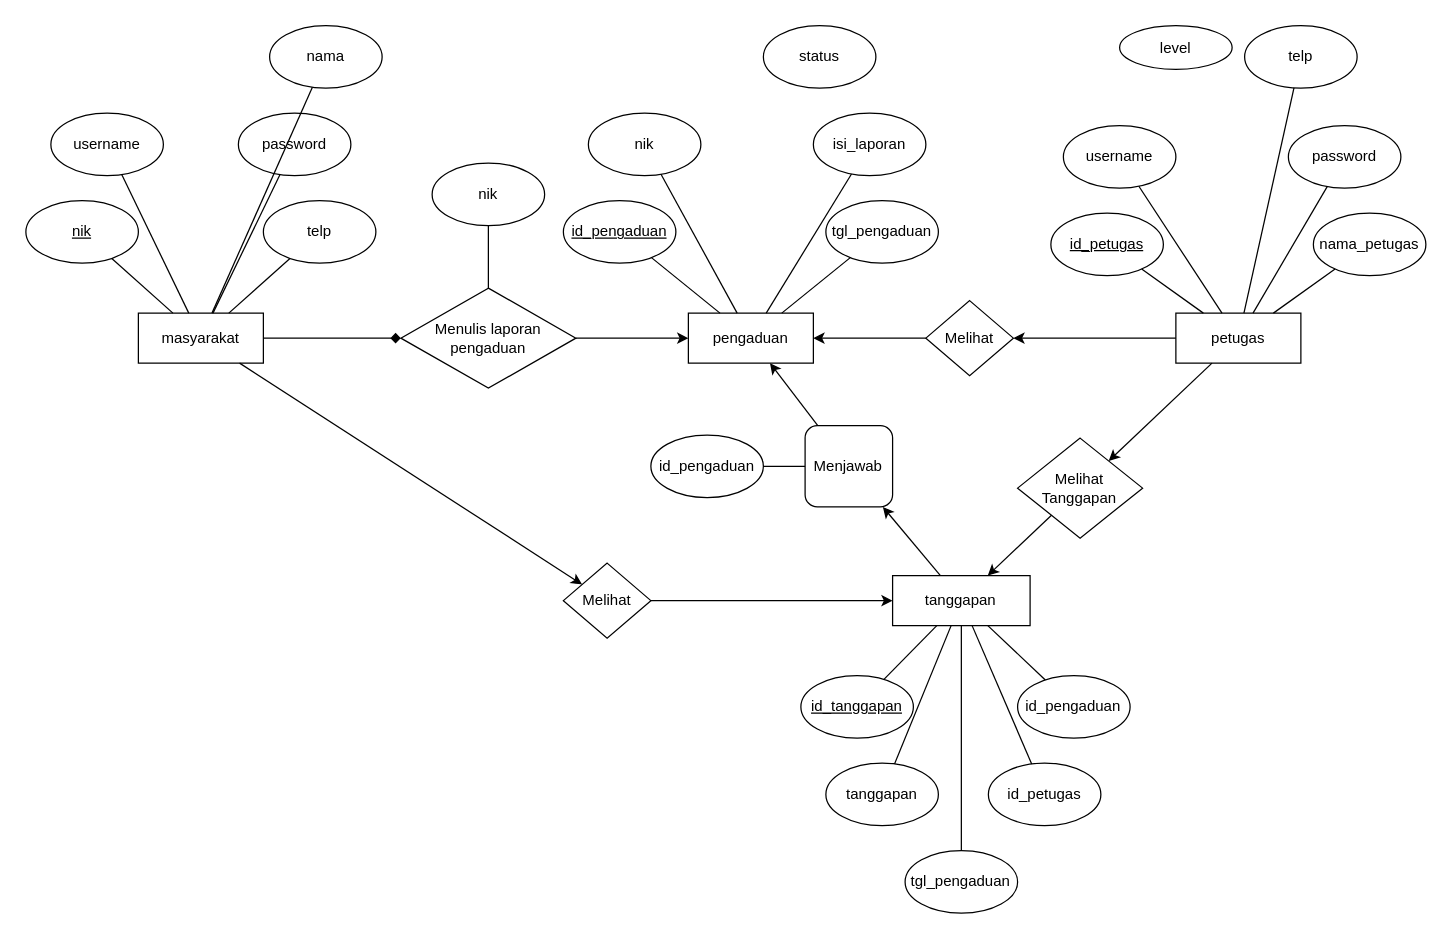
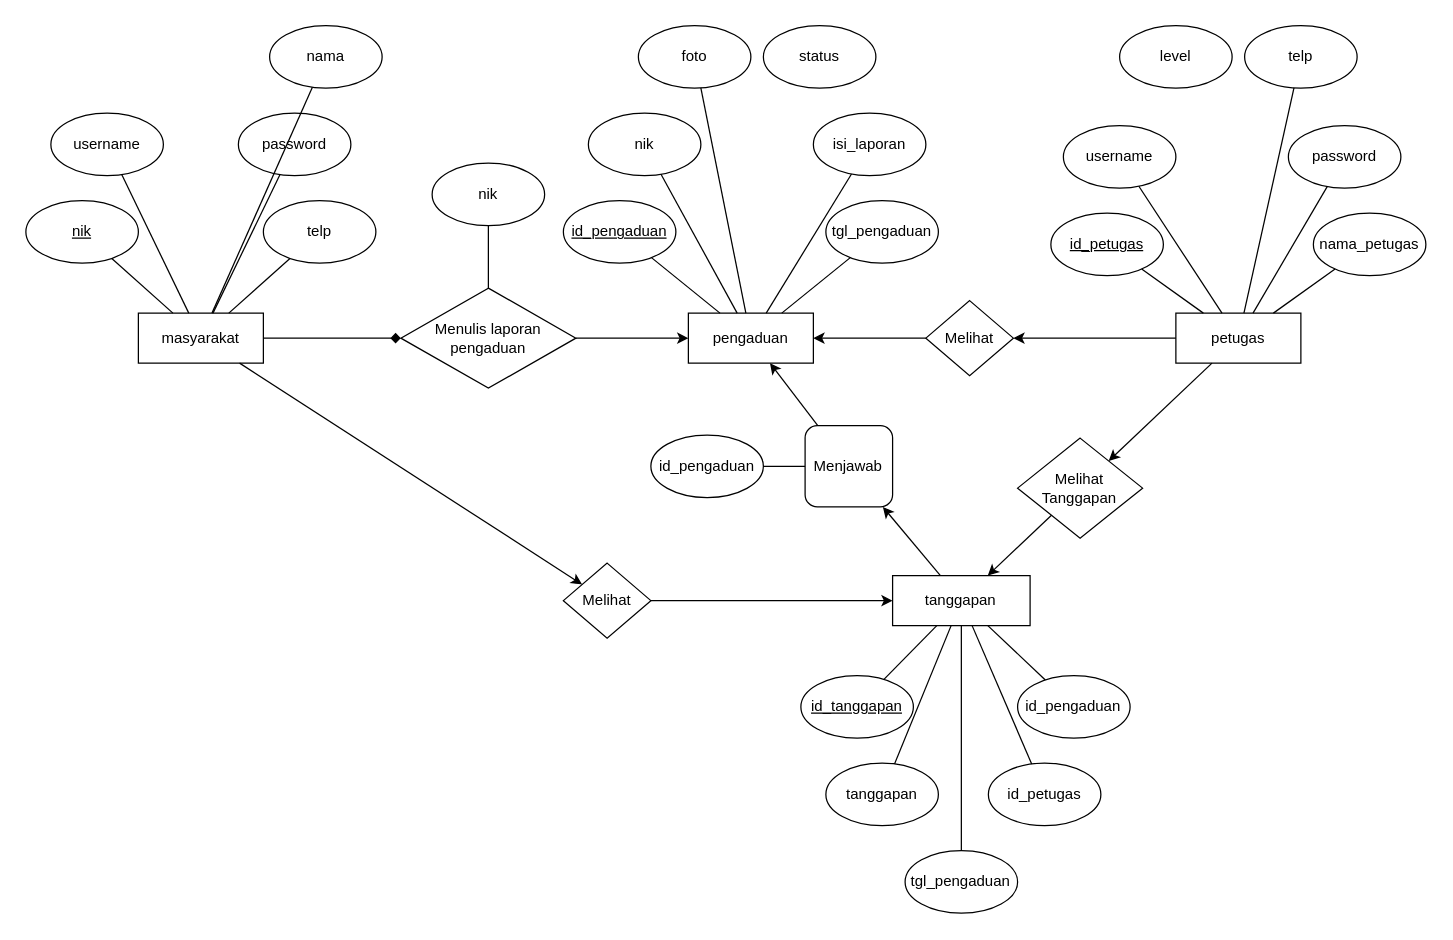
node "level": size 113x44 -> 113x63
node "foto": added
edge "foto" -- "pengaduan": added
